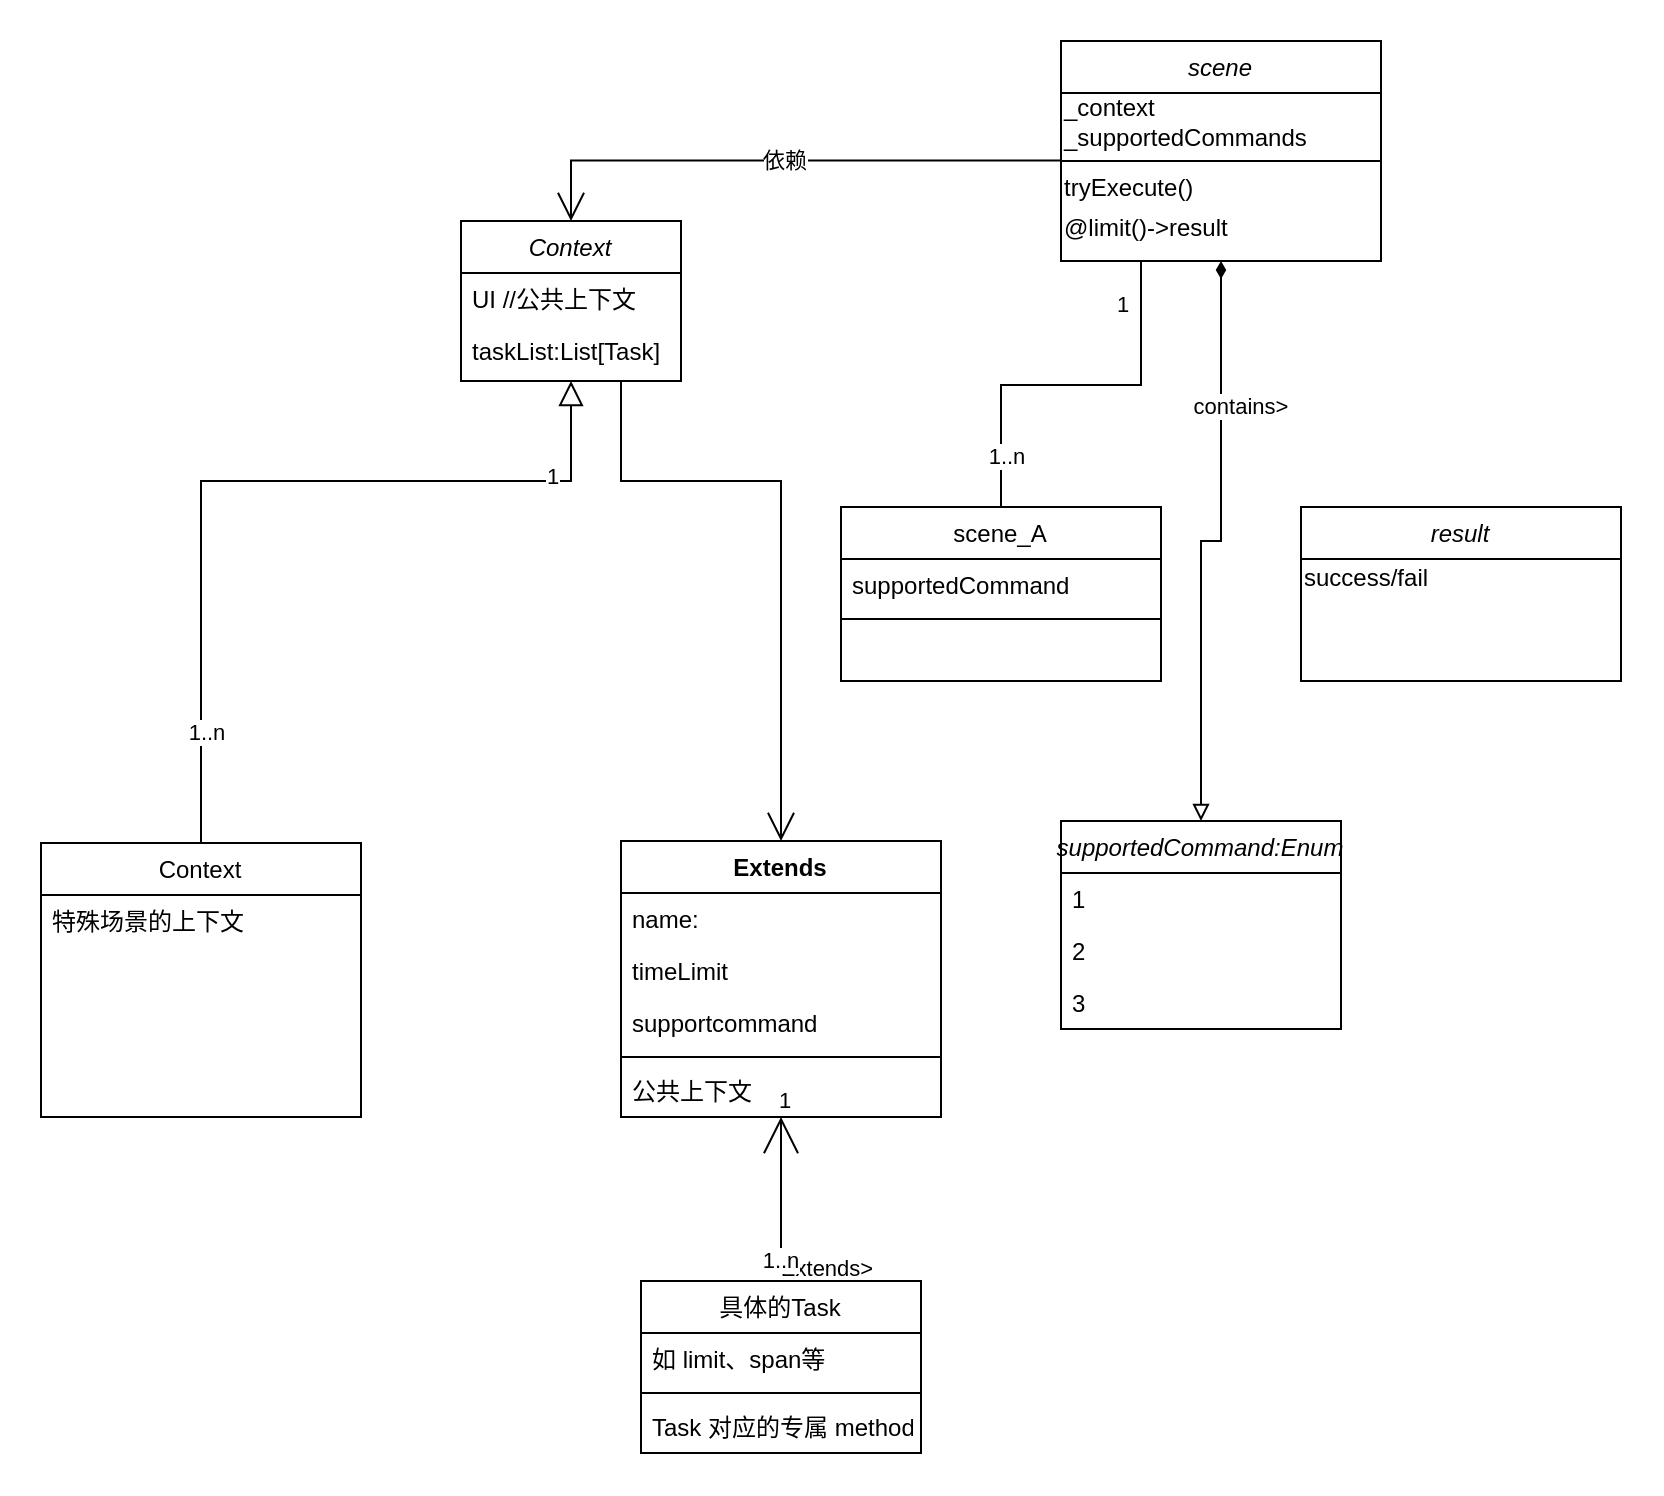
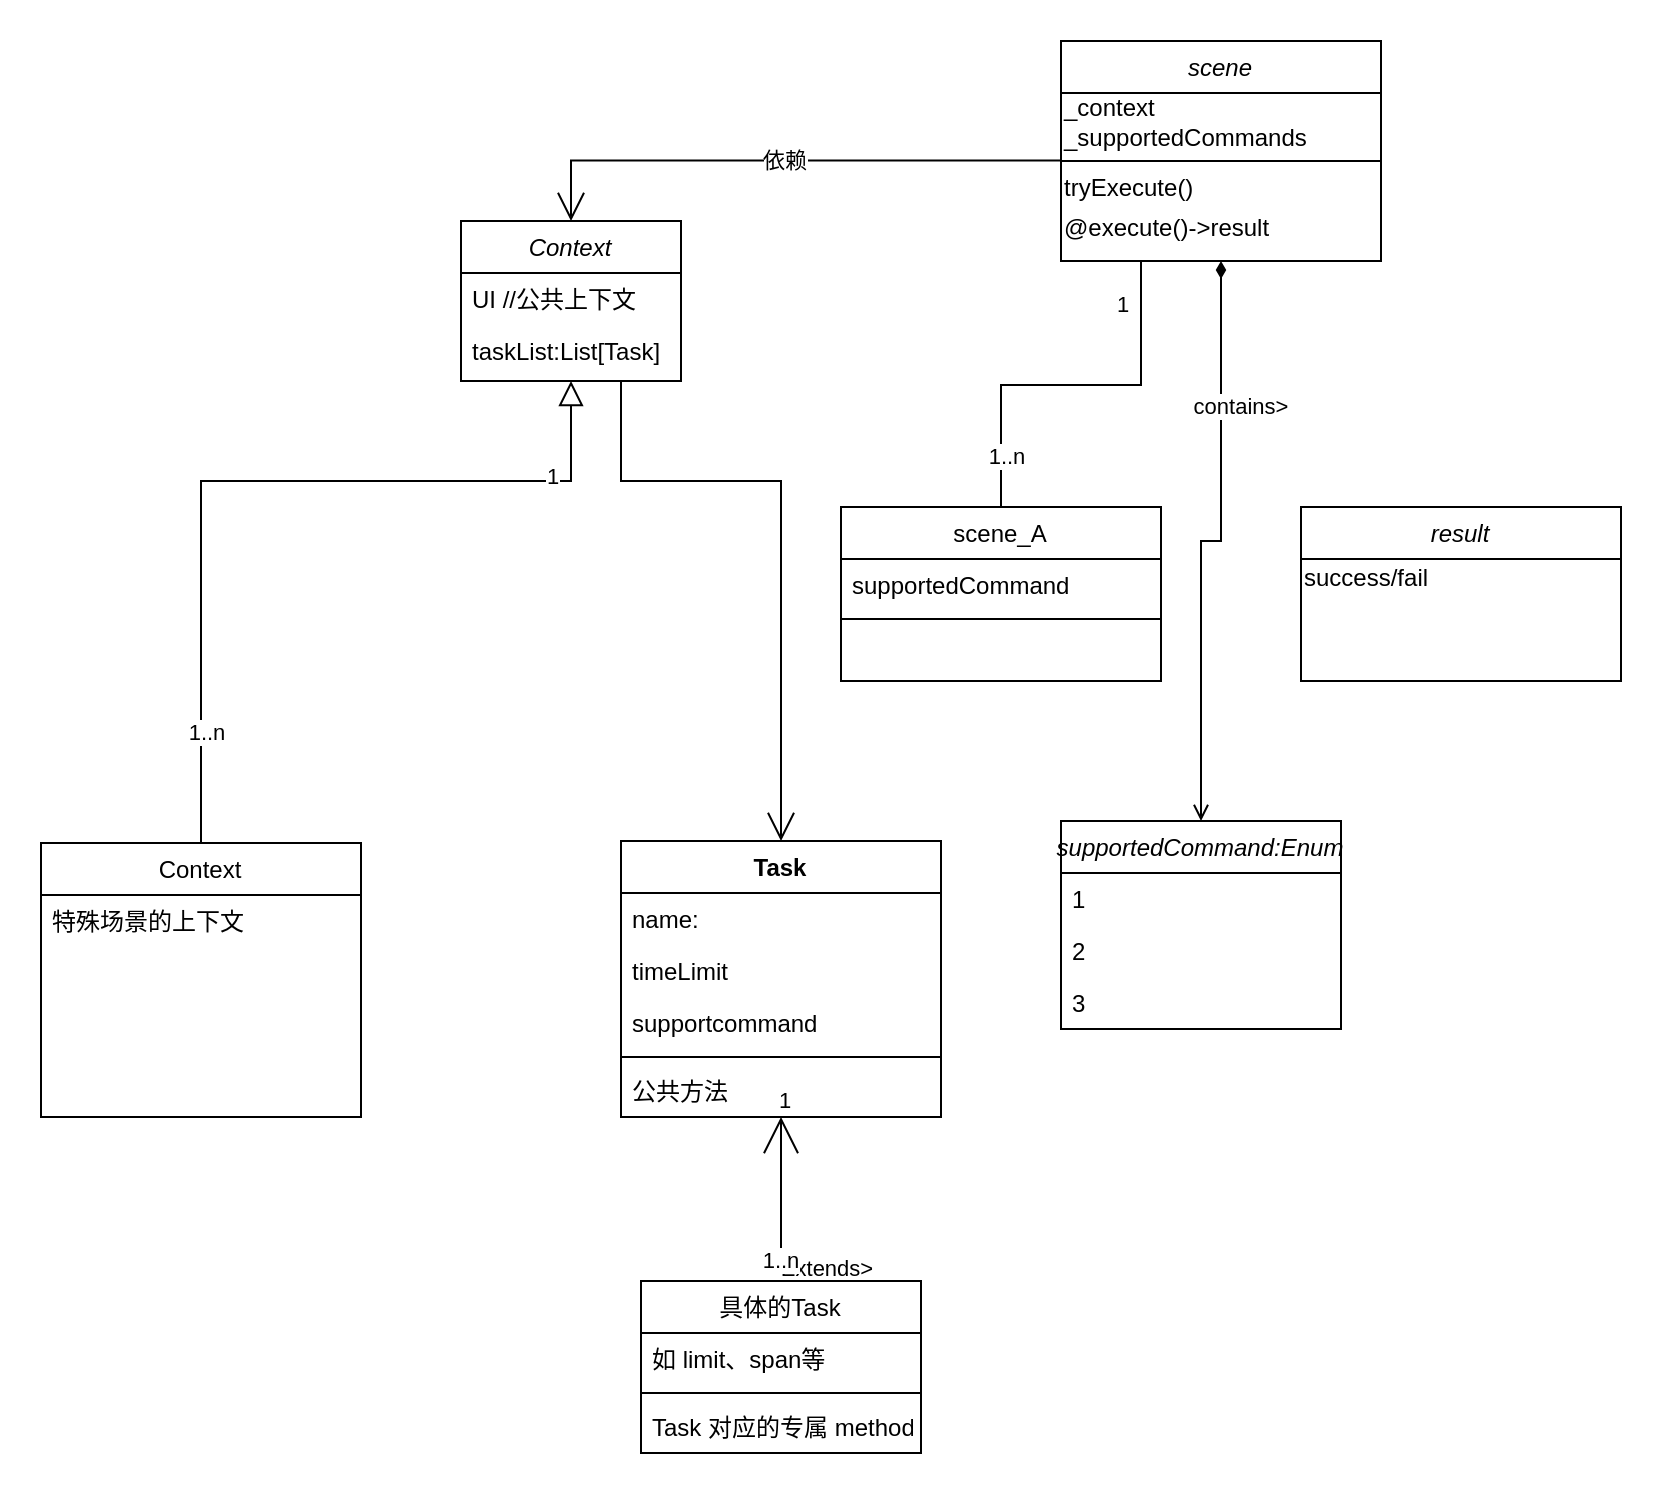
node "@limit()->result": label "@limit()->result" -> "@execute()->result"
edge "scene" -- "supportedCommand:Enum": arrowhead block -> open
node "Extends": label "Extends" -> "Task"
node "公共上下文": label "公共上下文" -> "公共方法"
